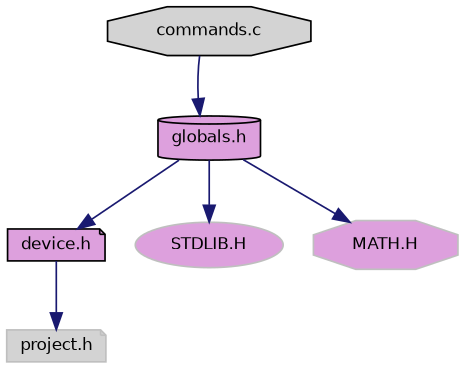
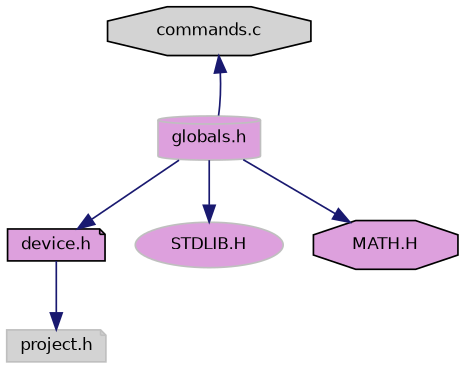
edge "commands.c" -> "globals.h": reversed
node "globals.h": color black -> grey75
node "MATH.H": color grey75 -> black
